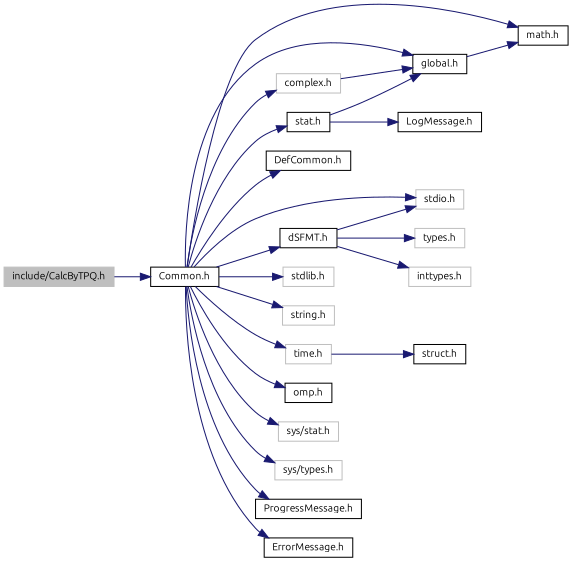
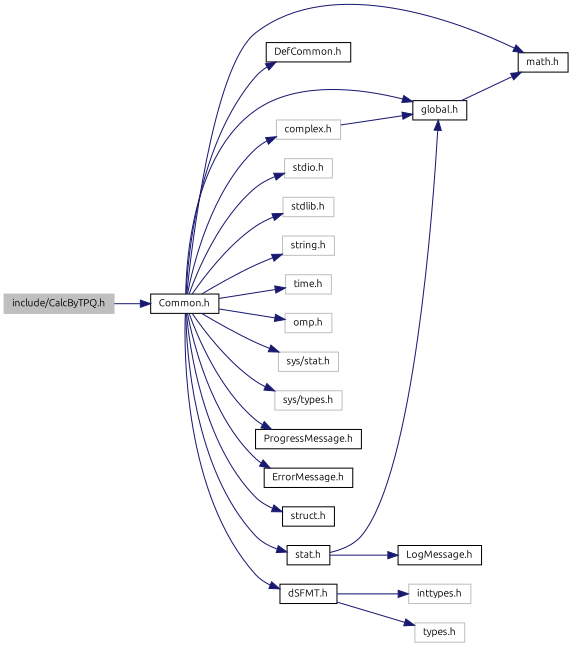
edge "dSFMT.h" -> "stdio.h": removed
edge "time.h" -> "struct.h": now "Common.h" -> "struct.h"
node "omp.h": color black -> grey75
